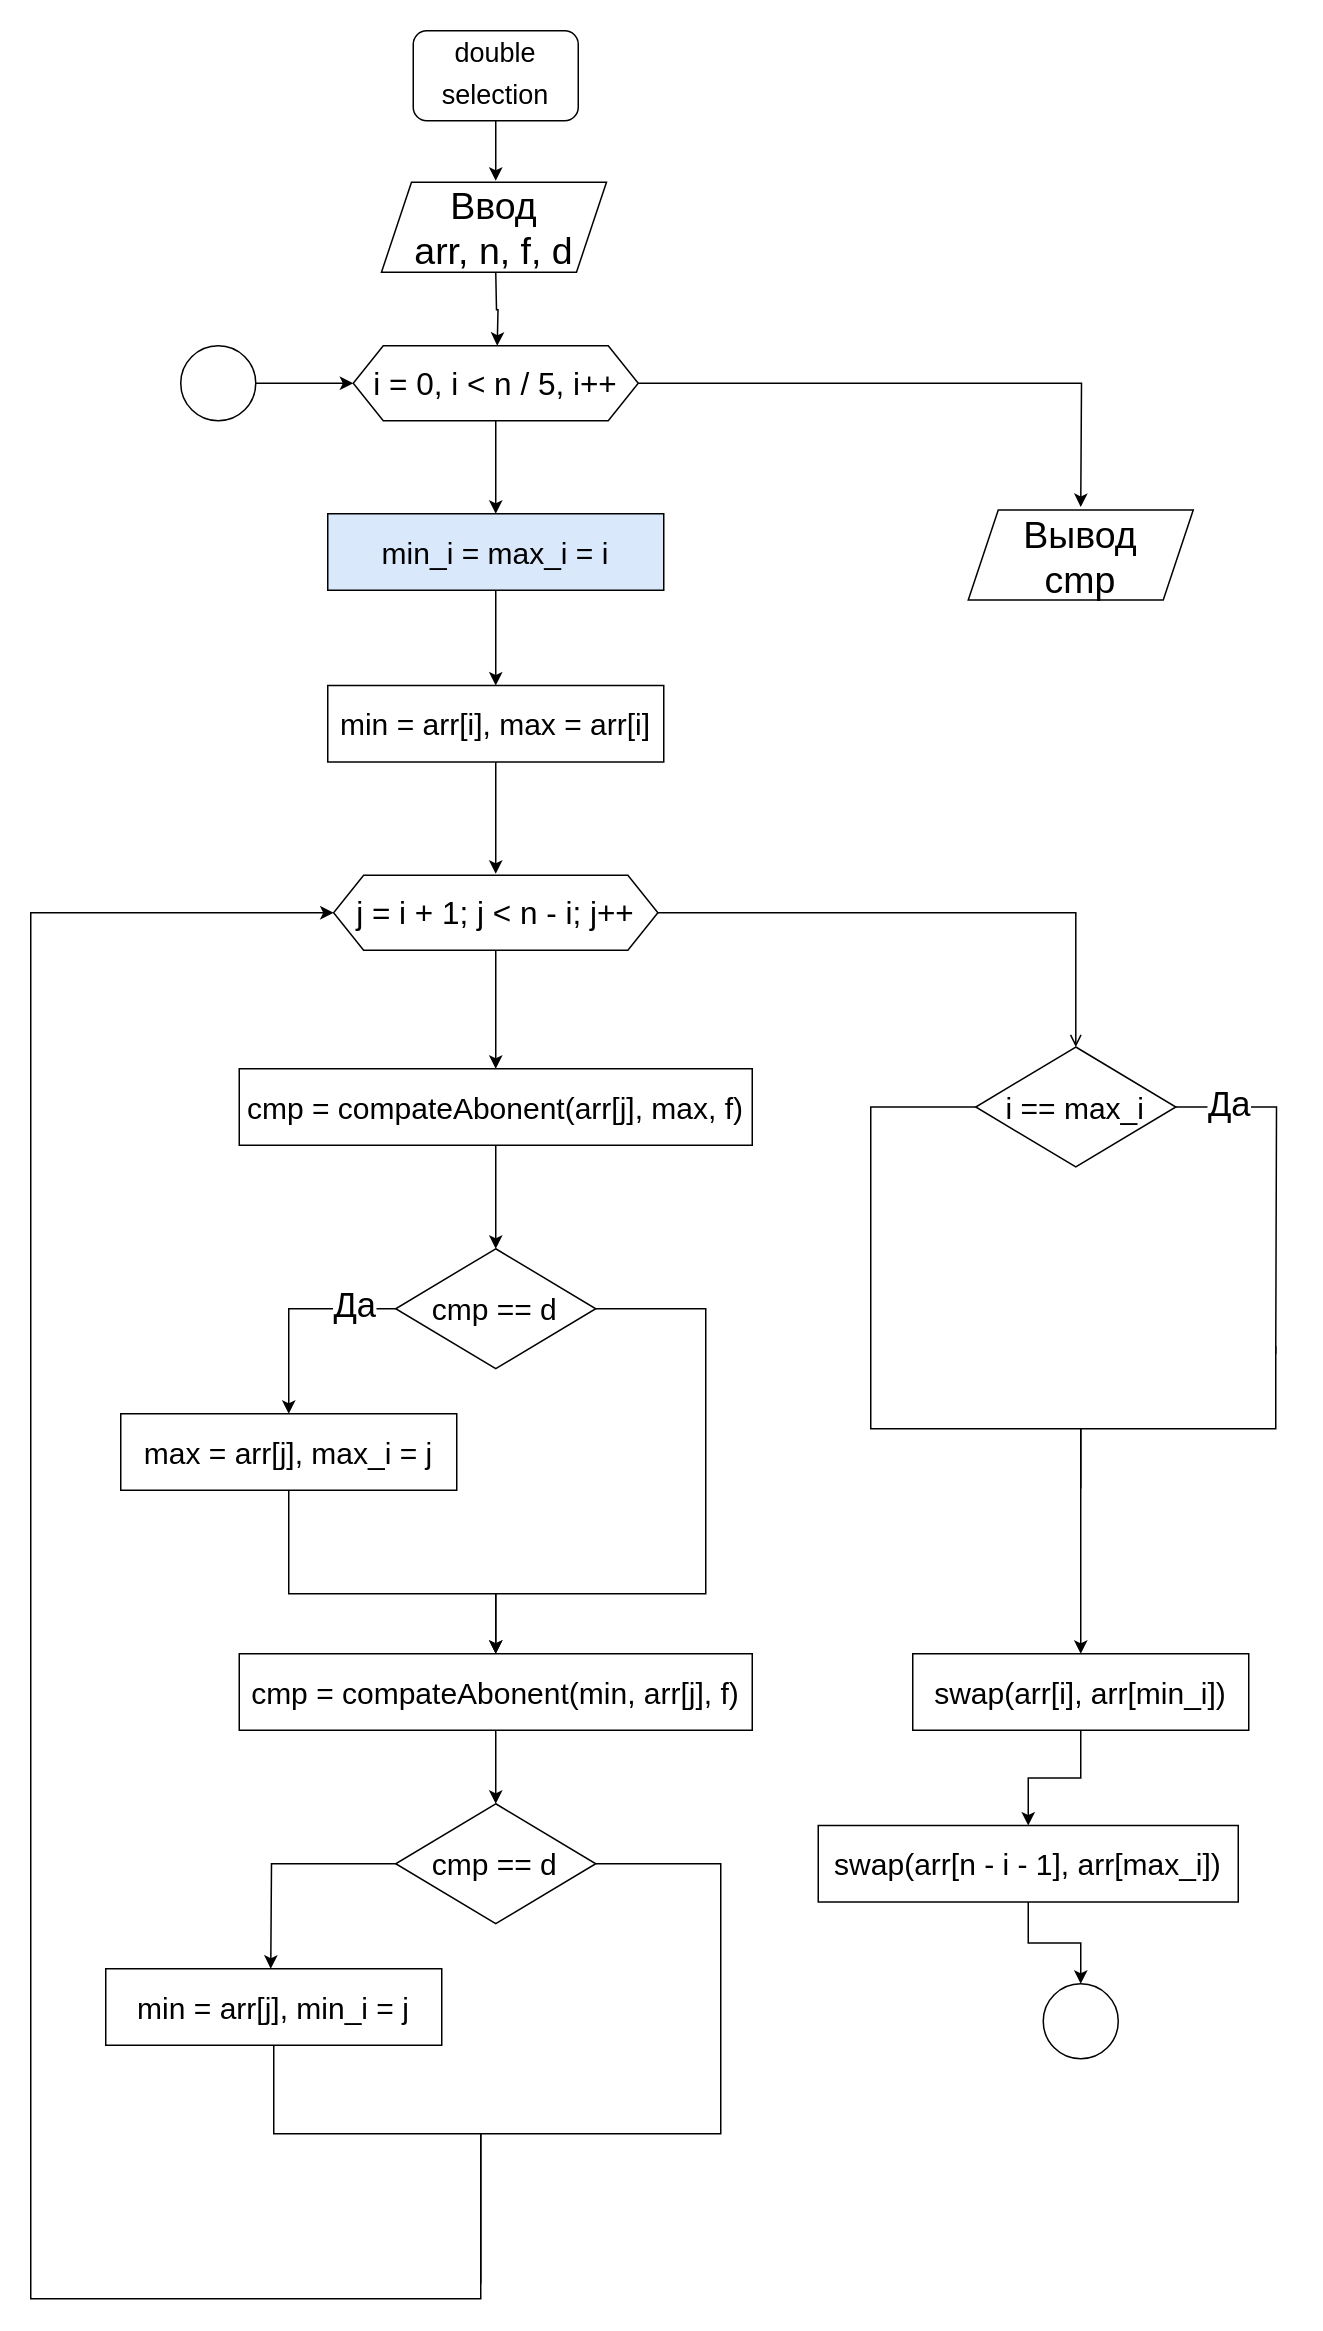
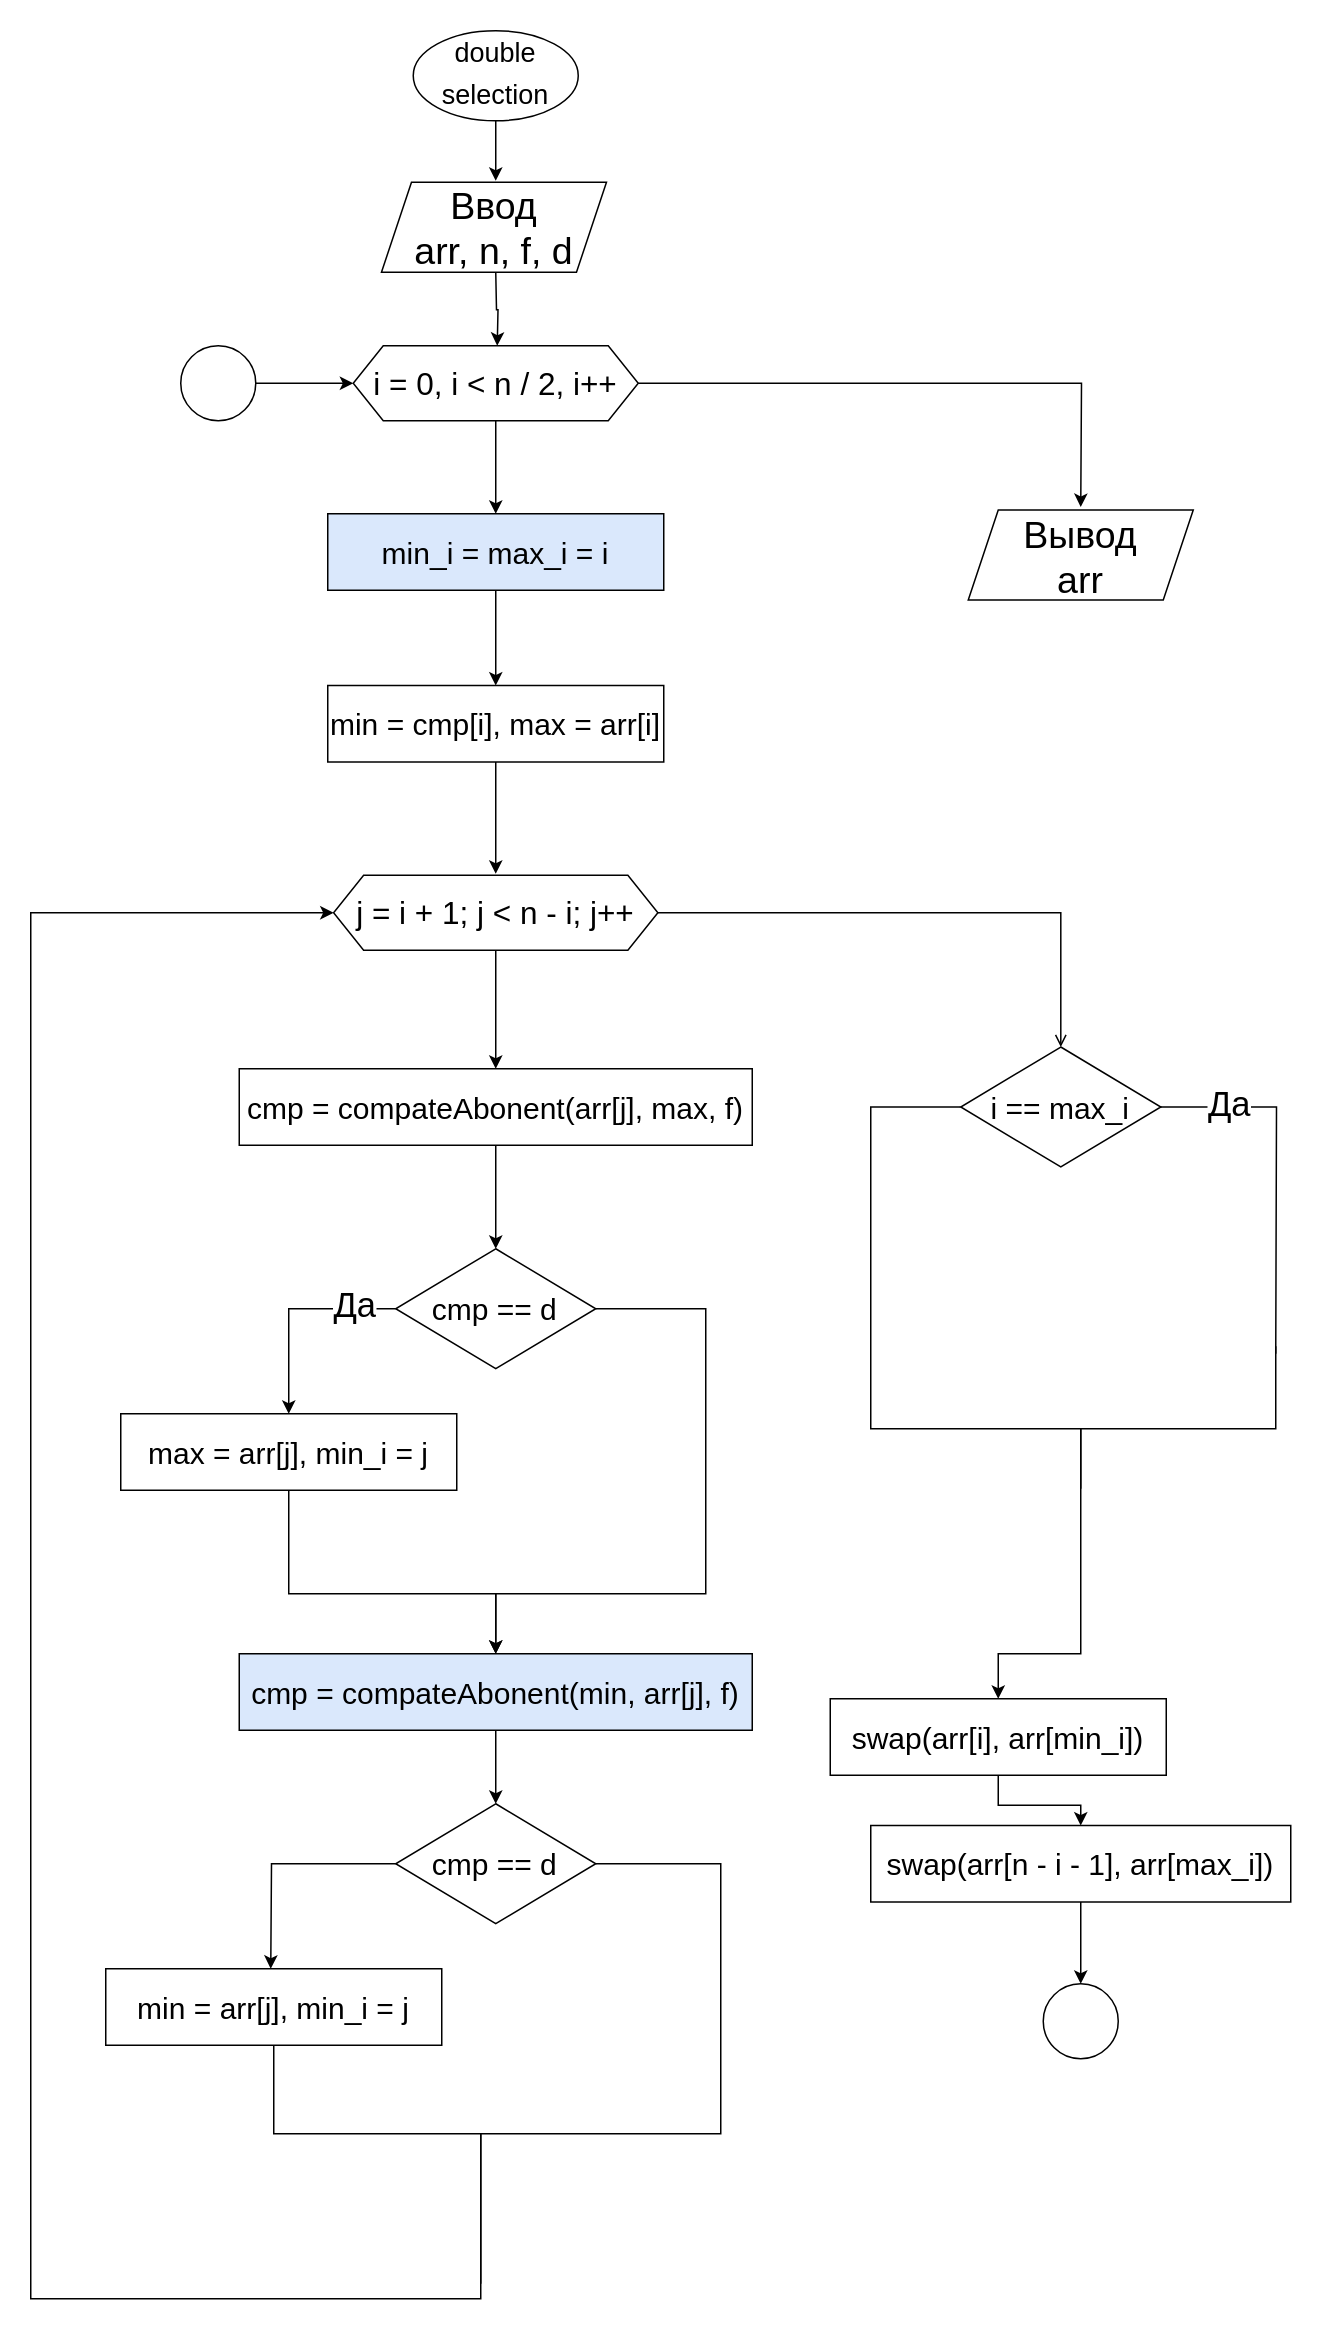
node "double selection": shape rounded rectangle -> ellipse
node "i = 0, i < n / 5, i++": label "i = 0, i < n / 5, i++" -> "i = 0, i < n / 2, i++"
node "Вывод cmp": label "Вывод cmp" -> "Вывод arr"
node "min = arr[i], max = arr[i]": label "min = arr[i], max = arr[i]" -> "min = cmp[i], max = arr[i]"
node "i == max_i": moved (1076, 1107) -> (1061, 1107)
node "max = arr[j], max_i = j": label "max = arr[j], max_i = j" -> "max = arr[j], min_i = j"
node "cmp = compateAbonent(min, arr[j], f)": fillcolor #ffffff -> #dae8fc
node "swap(arr[i], arr[min_i])": moved (1081, 1692) -> (998, 1737)
node "swap(arr[n - i - 1], arr[max_i])": moved (1028, 1864) -> (1081, 1864)
